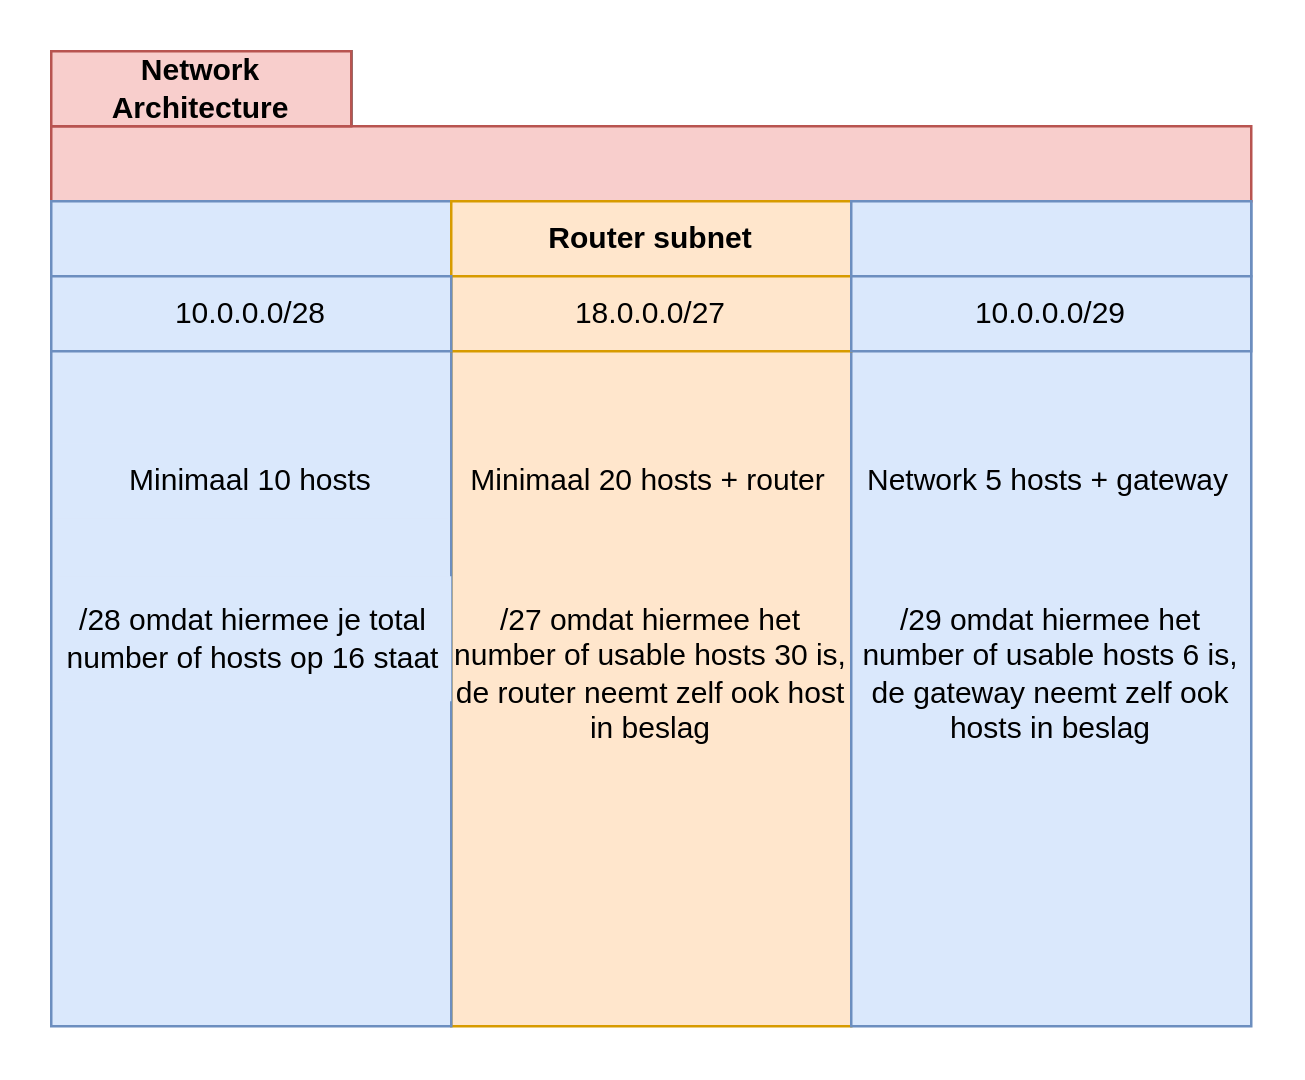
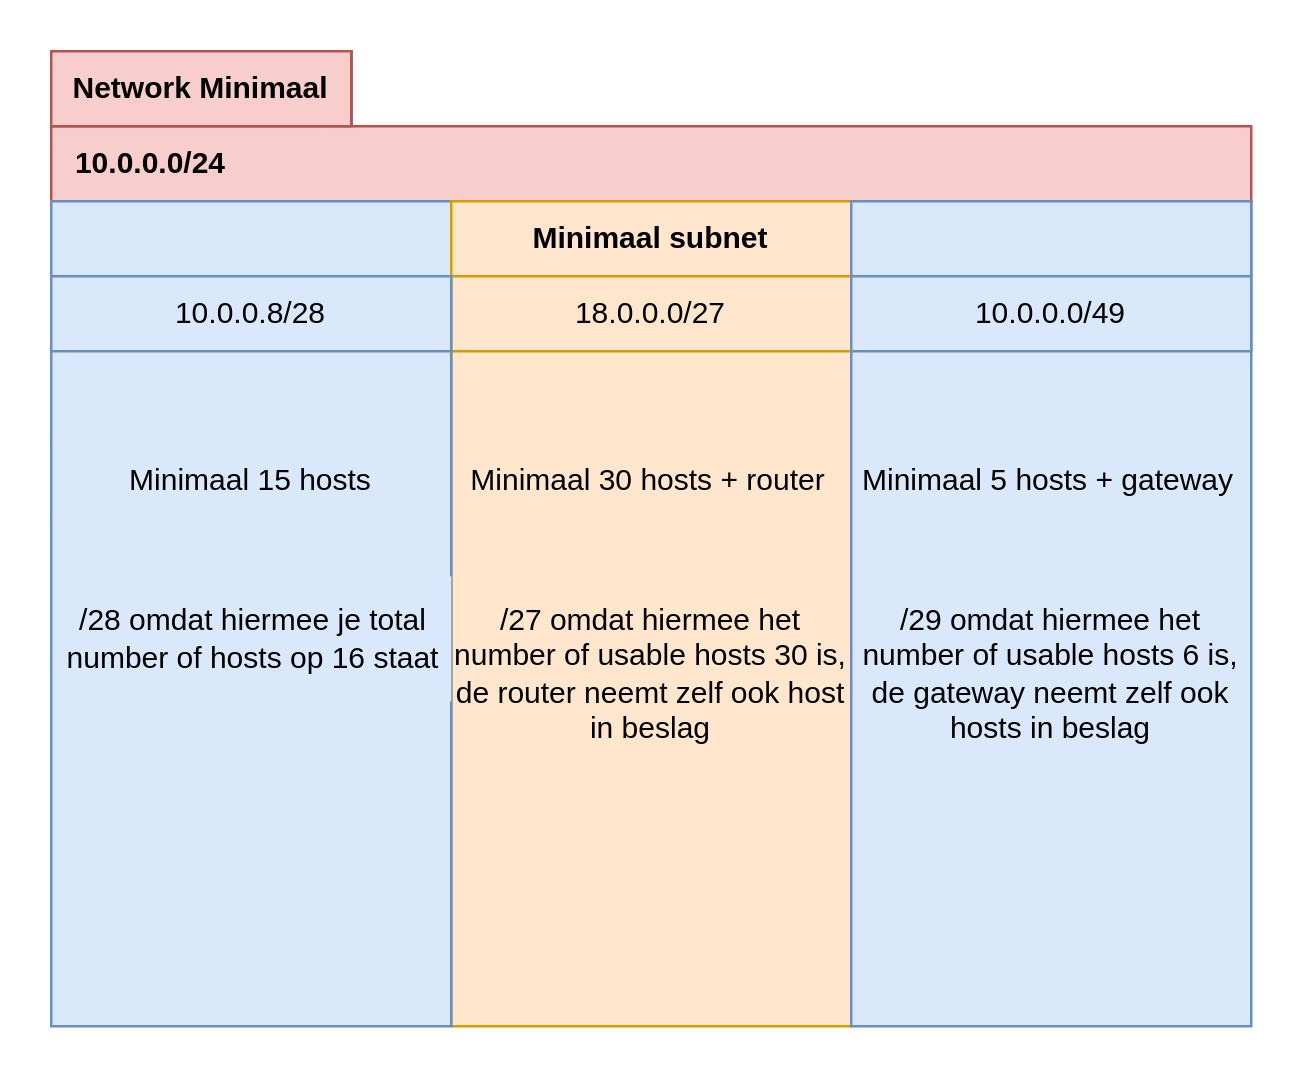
node "Network Architecture": label "Network Architecture" -> "Network Minimaal"
node "10.0.0.0/24": added
node "Router subnet": label "Router subnet" -> "Minimaal subnet"
node "10.0.0.0/28": label "10.0.0.0/28" -> "10.0.0.8/28"
node "10.0.0.0/29": label "10.0.0.0/29" -> "10.0.0.0/49"
node "Minimaal 10 hosts": label "Minimaal 10 hosts" -> "Minimaal 15 hosts"
node "Minimaal 20 hosts + router": label "Minimaal 20 hosts + router" -> "Minimaal 30 hosts + router"
node "Network 5 hosts + gateway": label "Network 5 hosts + gateway" -> "Minimaal 5 hosts + gateway"
